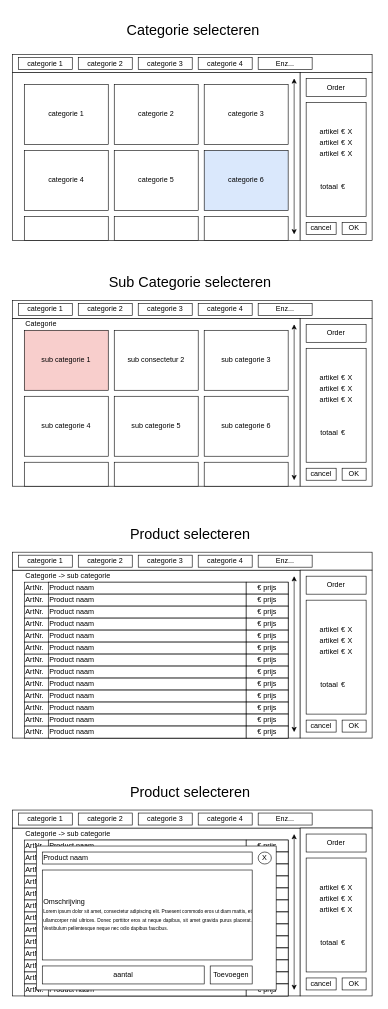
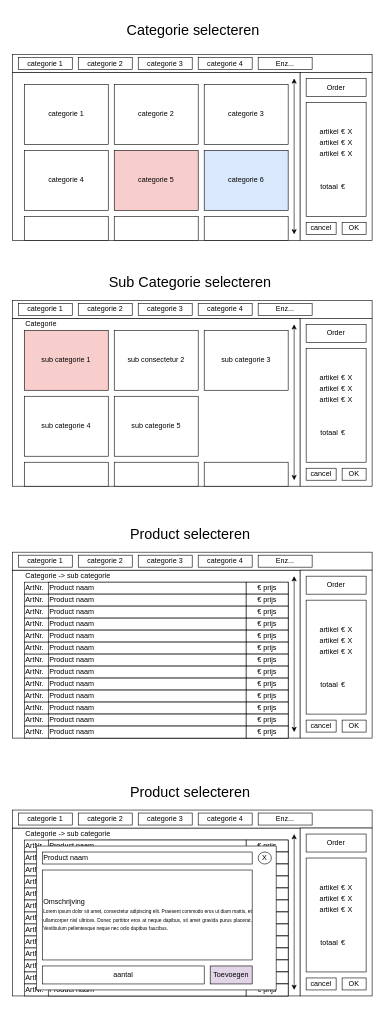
node "categorie 5": fillcolor #ffffff -> #f8cecc
node "sub categorie 6": removed
node "Toevoegen": fillcolor #ffffff -> #e1d5e7
